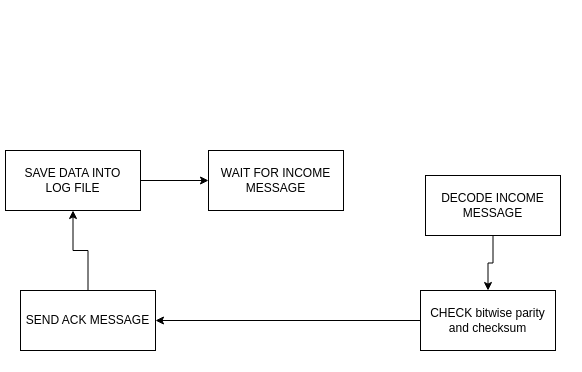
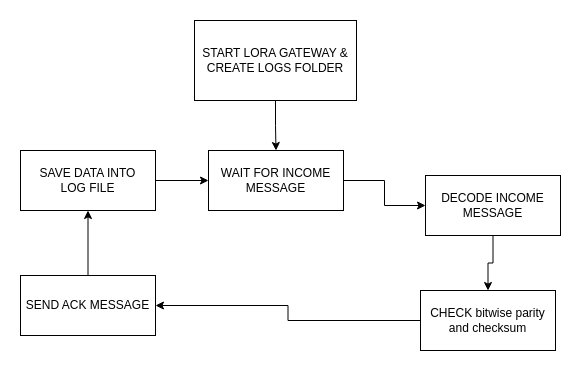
node "START LORA GATEWAY & CREATE LOGS FOLDER": added
edge "START LORA GATEWAY & CREATE LOGS FOLDER" -> "WAIT FOR INCOME MESSAGE": added
node "SAVE DATA INTO LOG FILE": moved (73, 181) -> (88, 181)
edge "WAIT FOR INCOME MESSAGE" -> "DECODE INCOME MESSAGE": added
node "SEND ACK MESSAGE": moved (88, 321) -> (88, 306)
